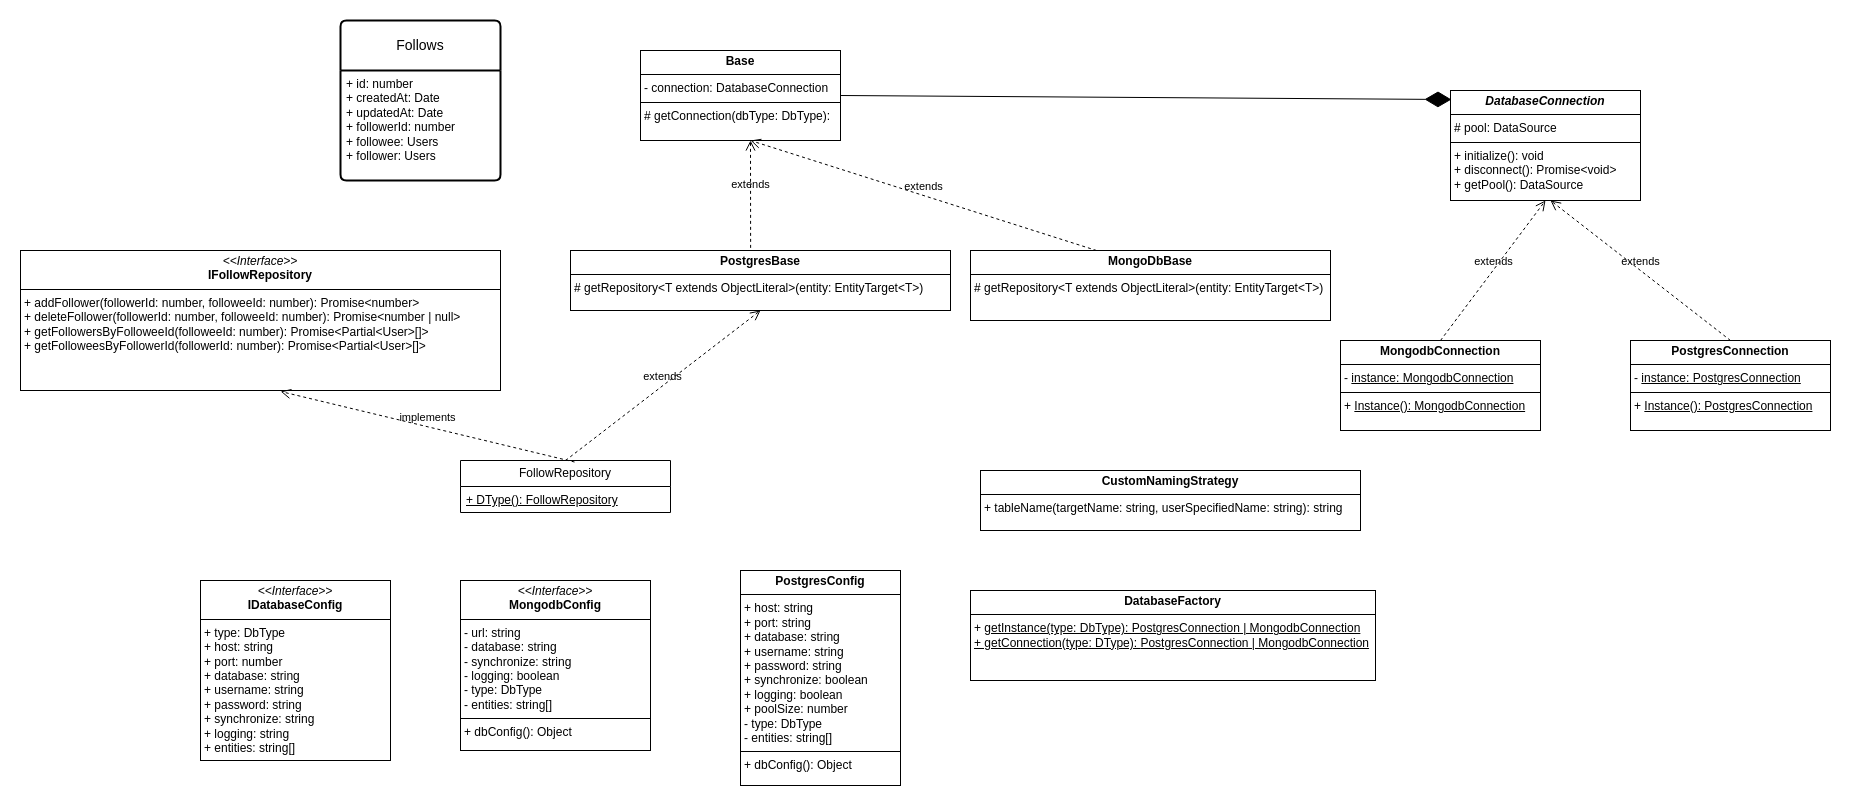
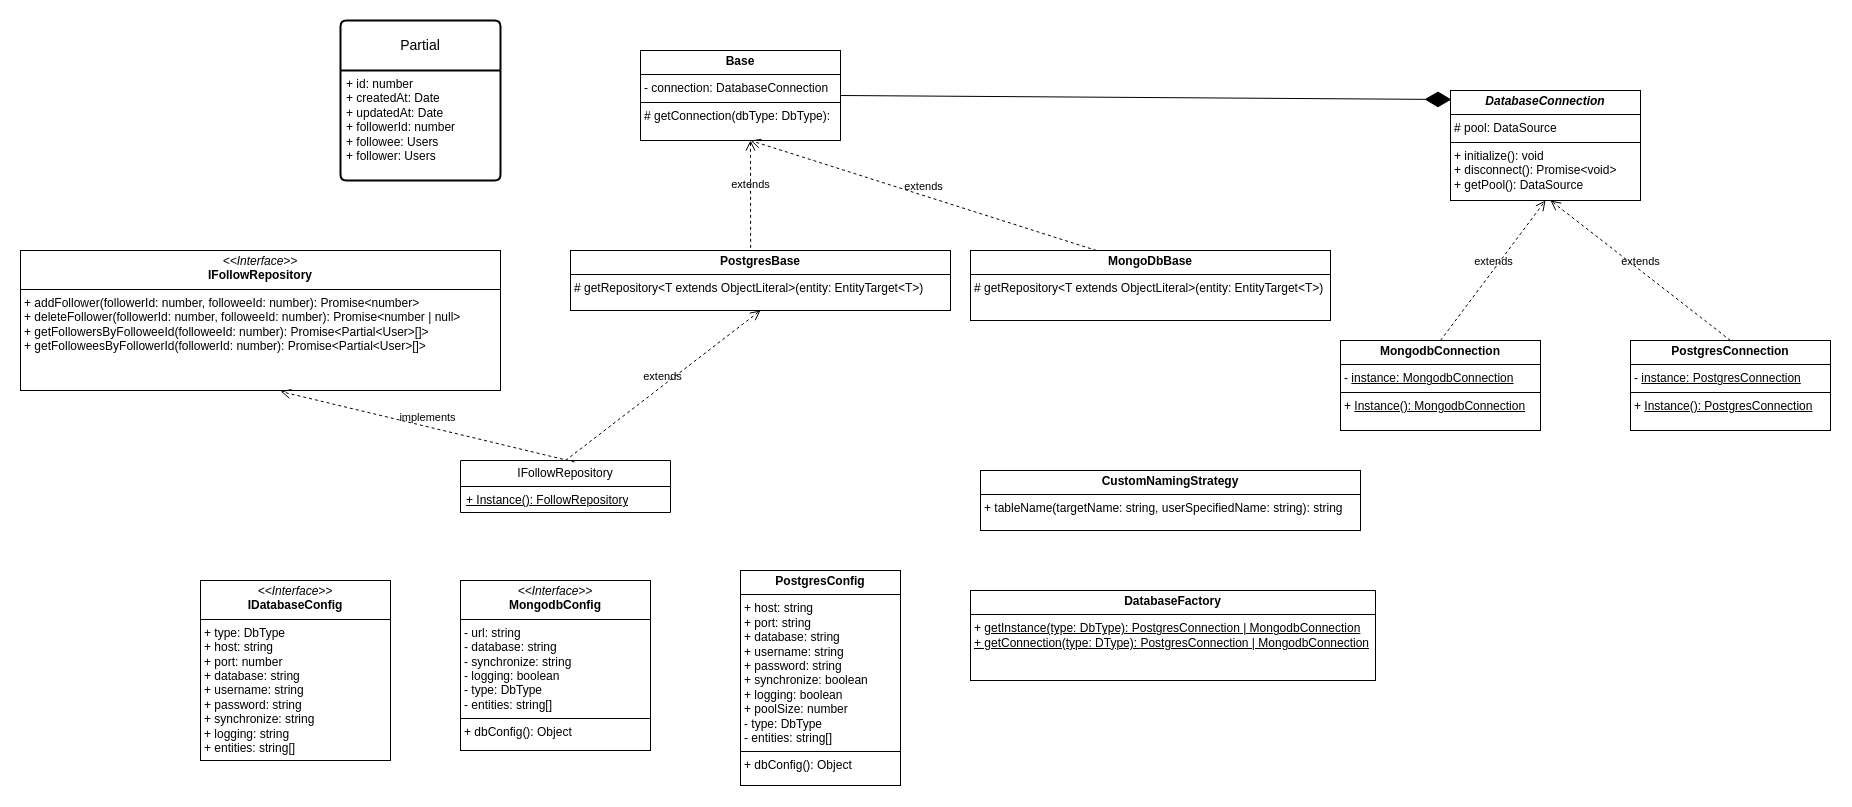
node "Follows": label "Follows" -> "Partial"
node "FollowRepository": label "FollowRepository" -> "IFollowRepository"
node "+ DType(): FollowRepository": label "+ DType(): FollowRepository" -> "+ Instance(): FollowRepository"
